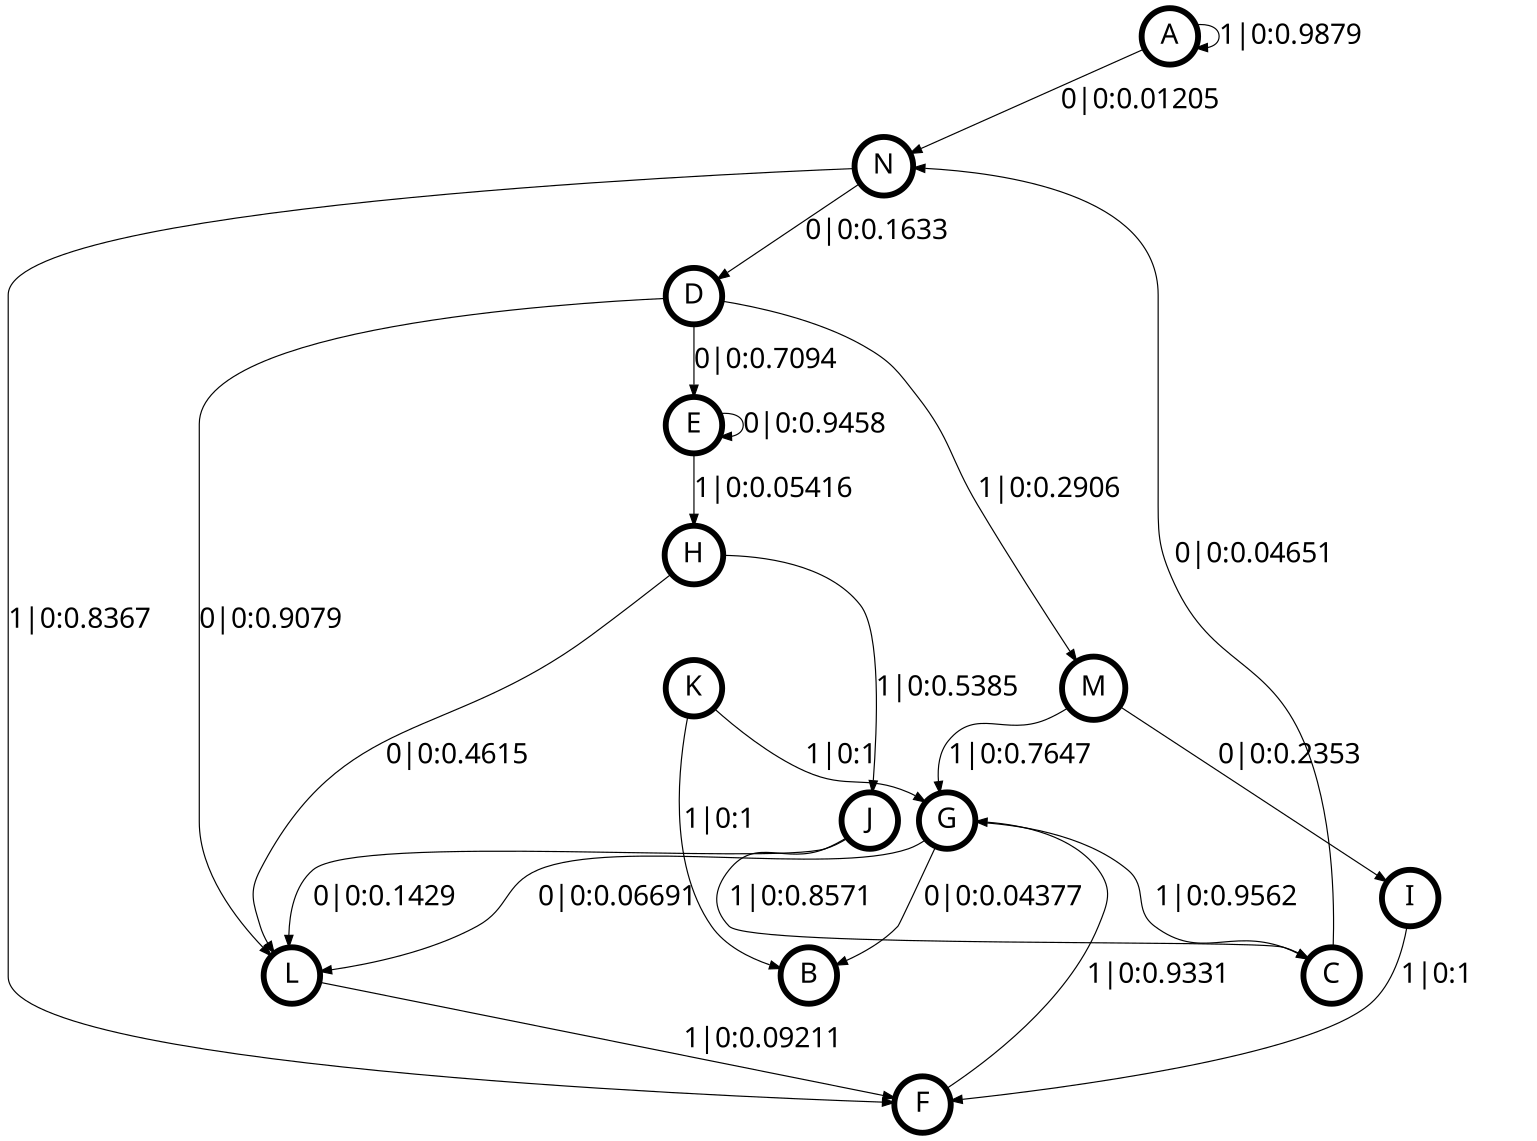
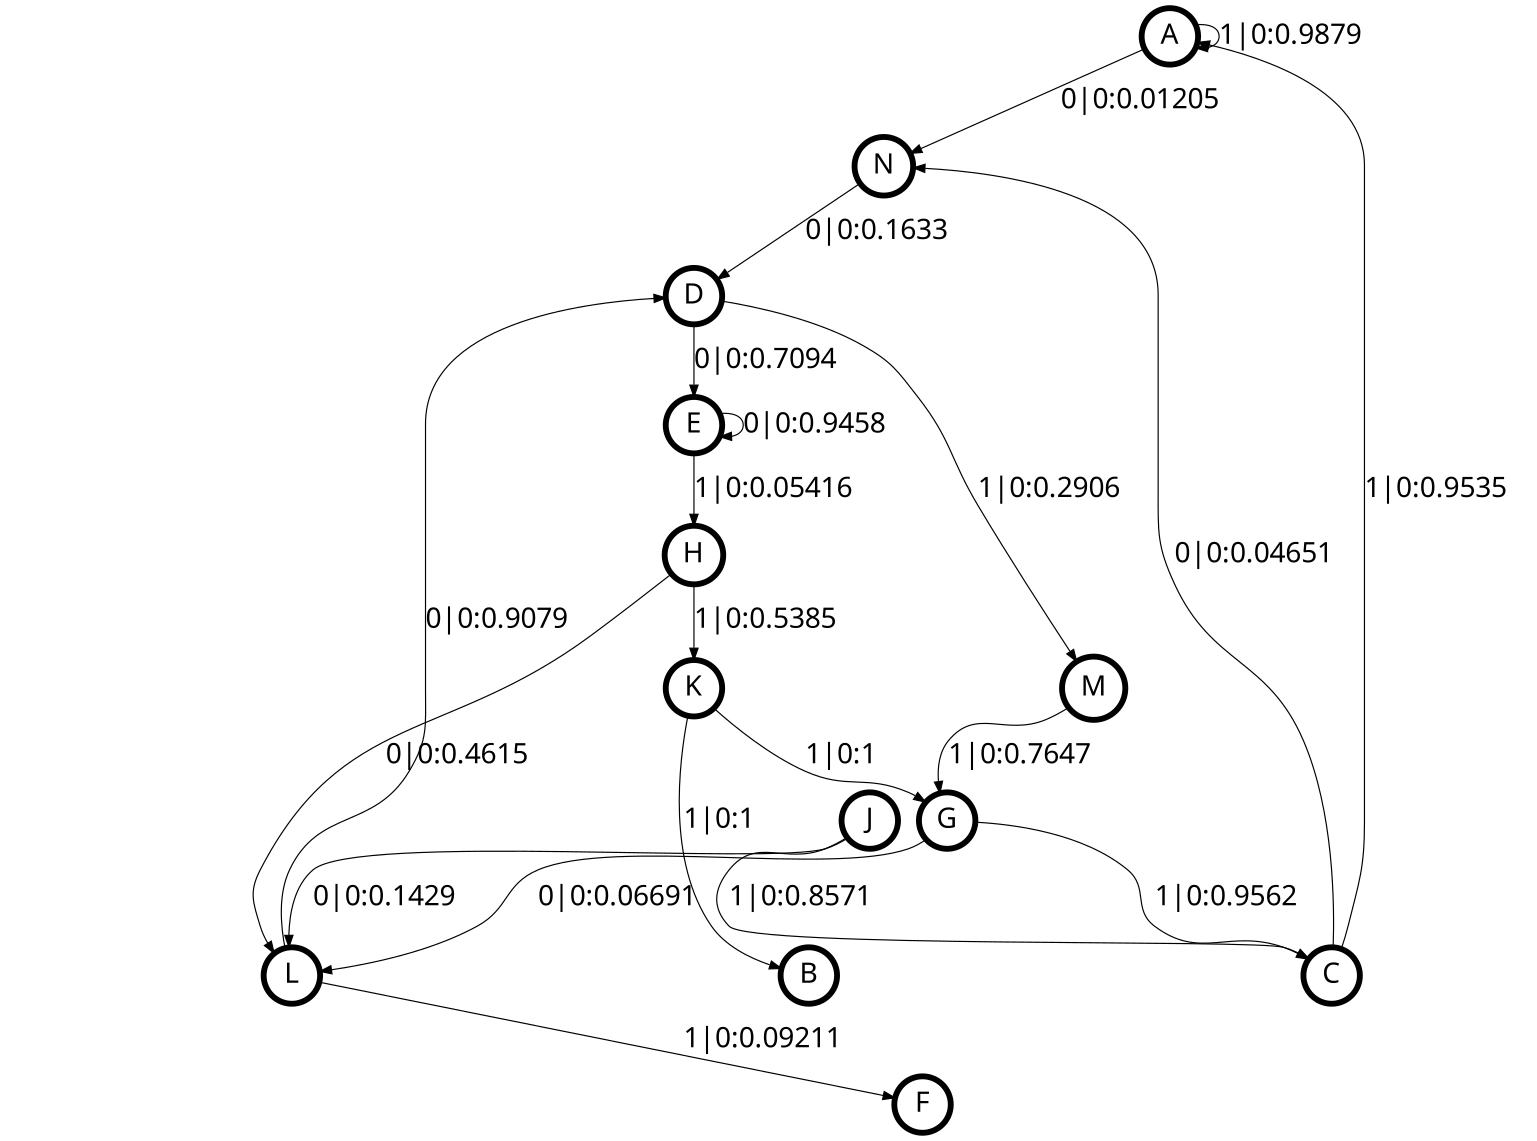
edge "D" -> "L": reversed
edge "C" -> "A": added, label "1|0:0.9535"
edge "H" -> "J": now "H" -> "K"
edge "N" -> "F": removed, label "1|0:0.8367"
node "I": removed
edge "G" -> "B": removed, label "0|0:0.04377"
edge "F" -> "G": removed, label "1|0:0.9331"
